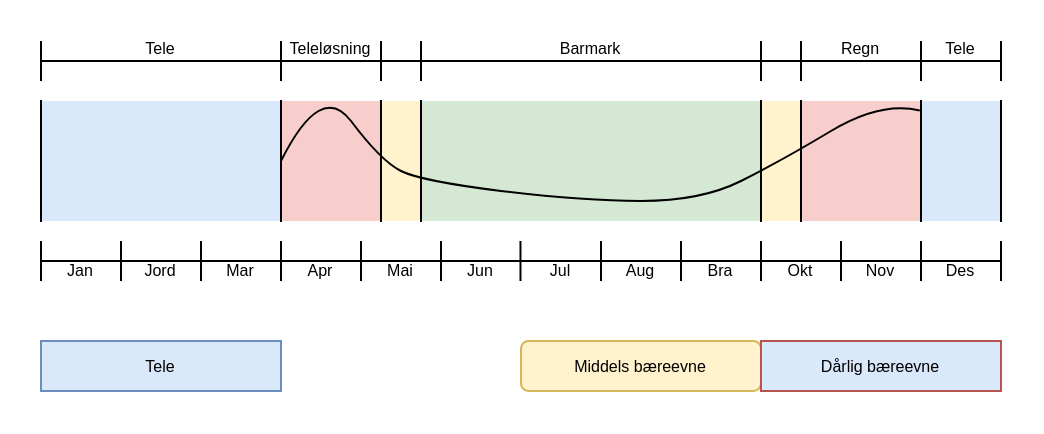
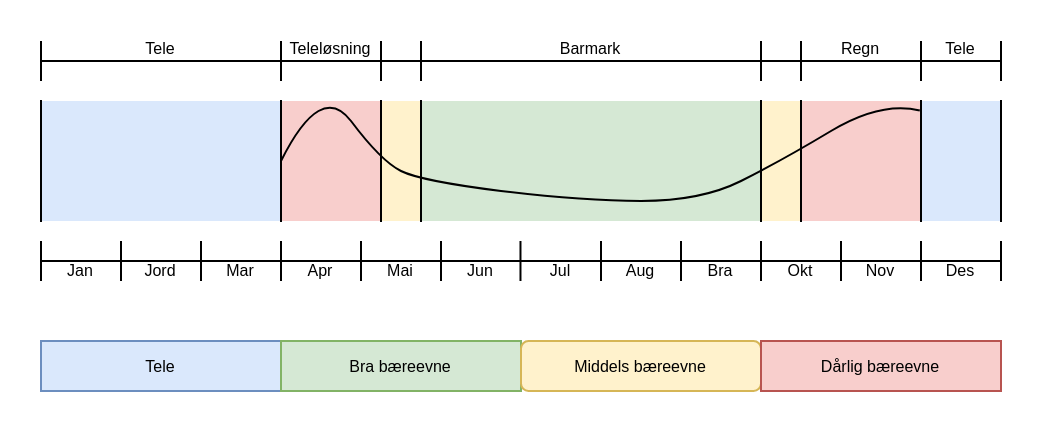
node "Bra bæreevne": added
node "Dårlig bæreevne": fillcolor #dae8fc -> #f8cecc
